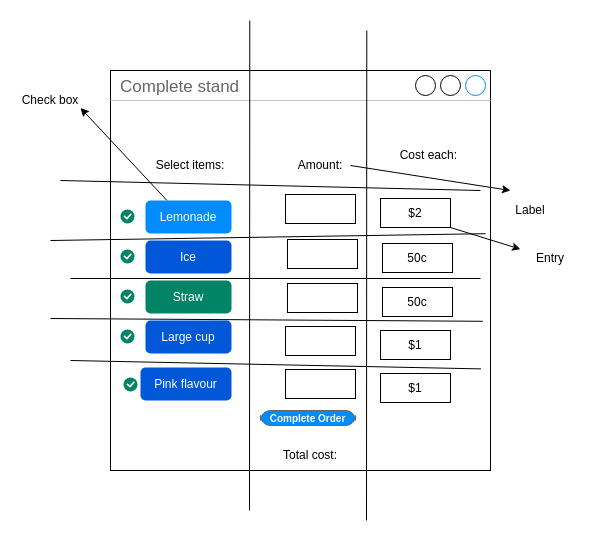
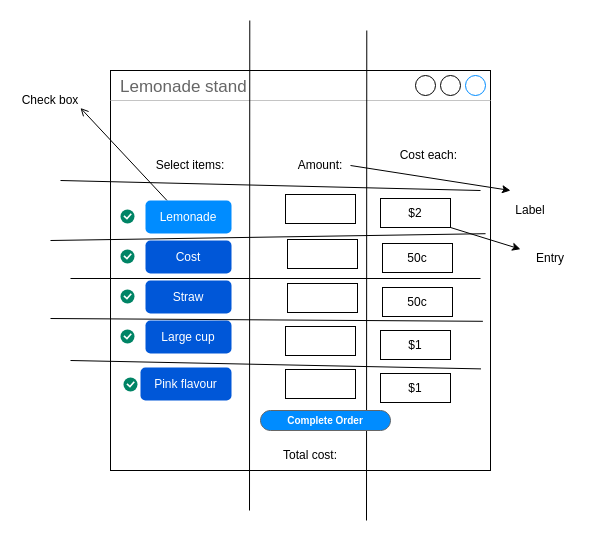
node "Complete stand": label "Complete stand" -> "Lemonade stand"
edge "Lemonade" -> "Check box": arrowhead classic -> open
node "Ice": label "Ice" -> "Cost"
node "Straw": fillcolor #008465 -> #0057d8
node "Complete Order": size 95x15 -> 130x20
